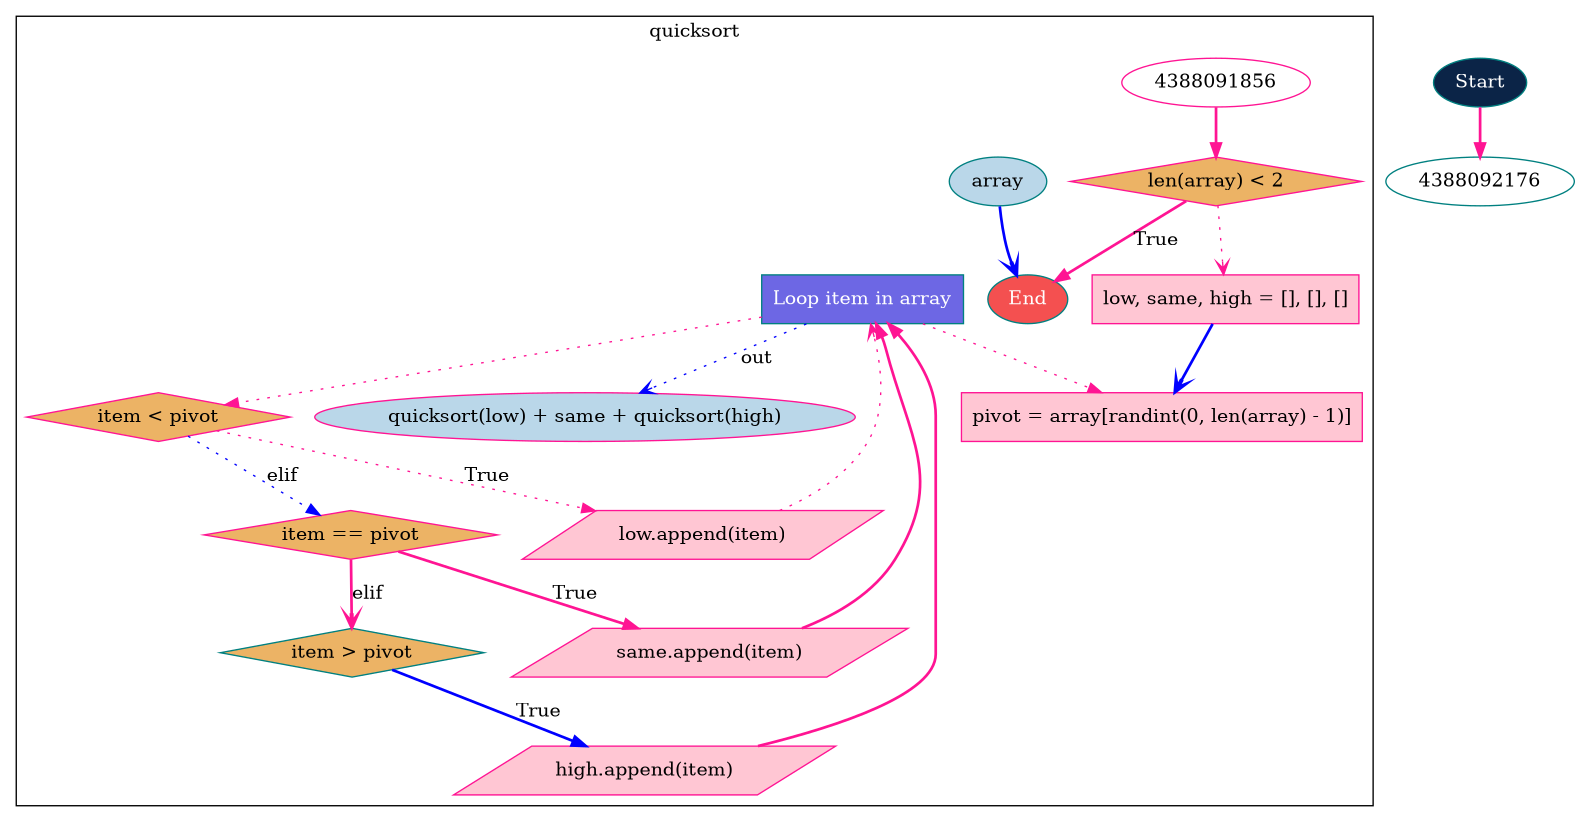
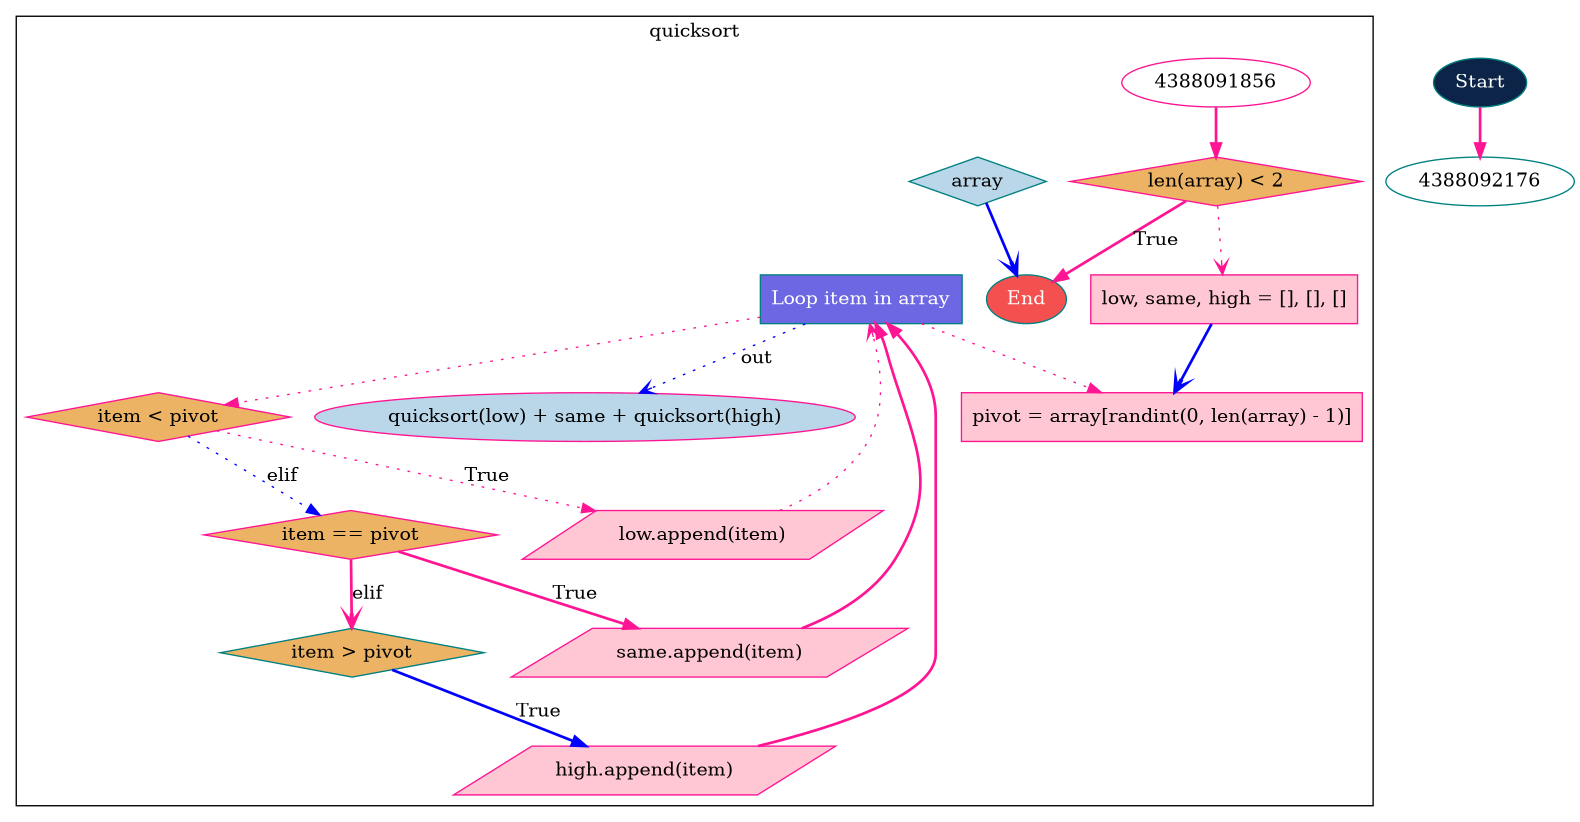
node "array": shape ellipse -> diamond
